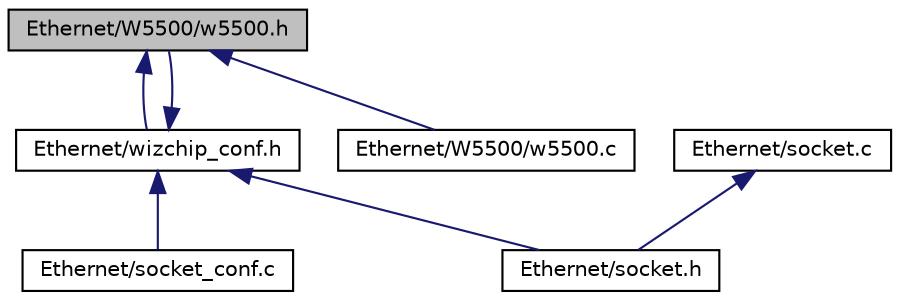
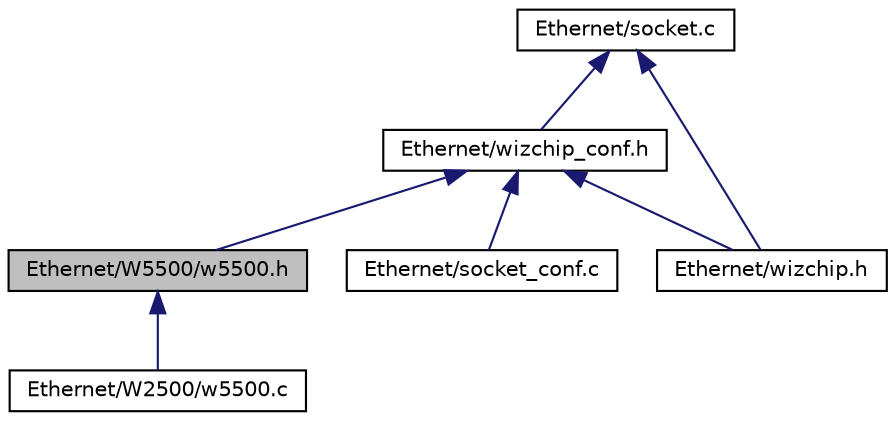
edge "Ethernet/wizchip_conf.h" -> "Ethernet/W5500/w5500.h": now "Ethernet/wizchip_conf.h" -> "Ethernet/socket.c"
node "Ethernet/W5500/w5500.c": label "Ethernet/W5500/w5500.c" -> "Ethernet/W2500/w5500.c"
node "Ethernet/socket.h": label "Ethernet/socket.h" -> "Ethernet/wizchip.h"
